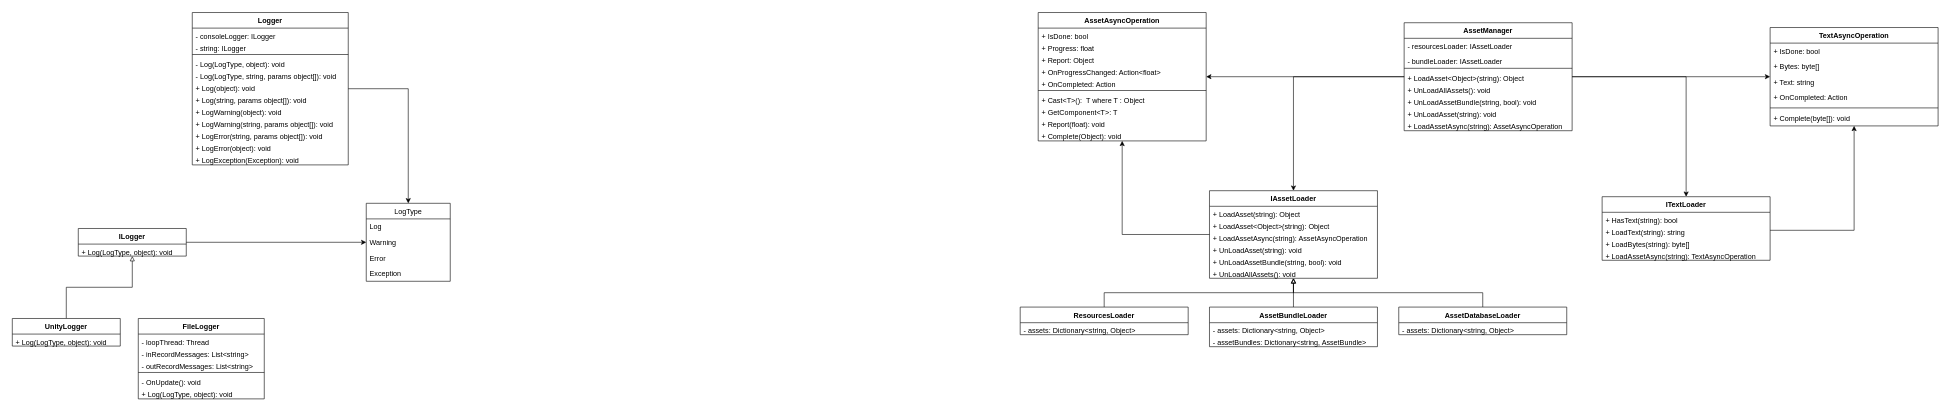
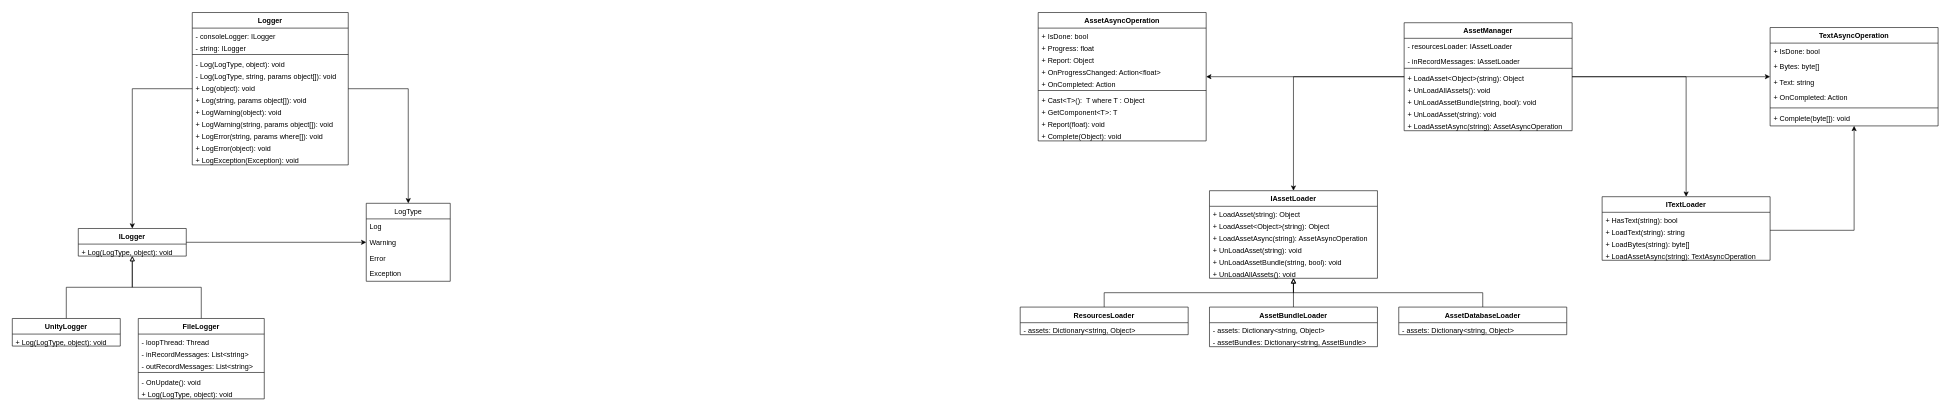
node "- bundleLoader: IAssetLoader": label "- bundleLoader: IAssetLoader" -> "- inRecordMessages: IAssetLoader"
edge "Logger" -> "ILogger": added
node "+ LogError(string, params object[]): void": label "+ LogError(string, params object[]): void" -> "+ LogError(string, params where[]): void"
edge "IAssetLoader" -> "AssetAsyncOperation": removed
edge "FileLogger" -> "ILogger": added
